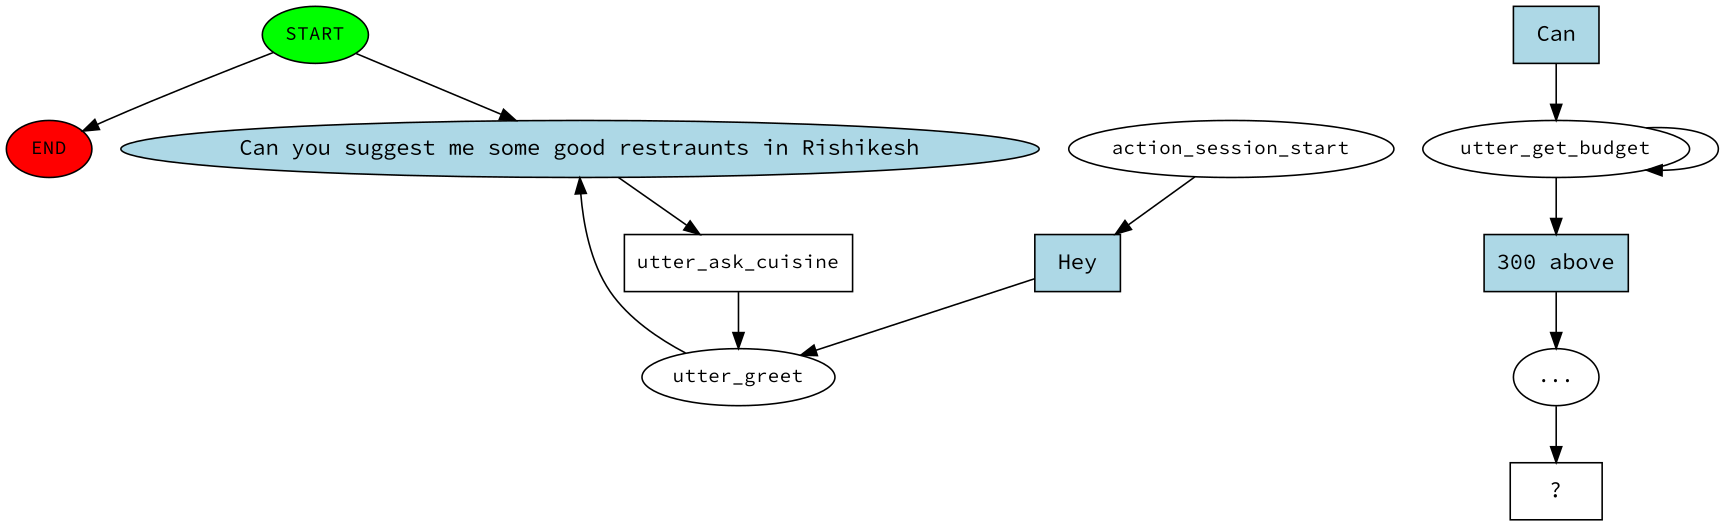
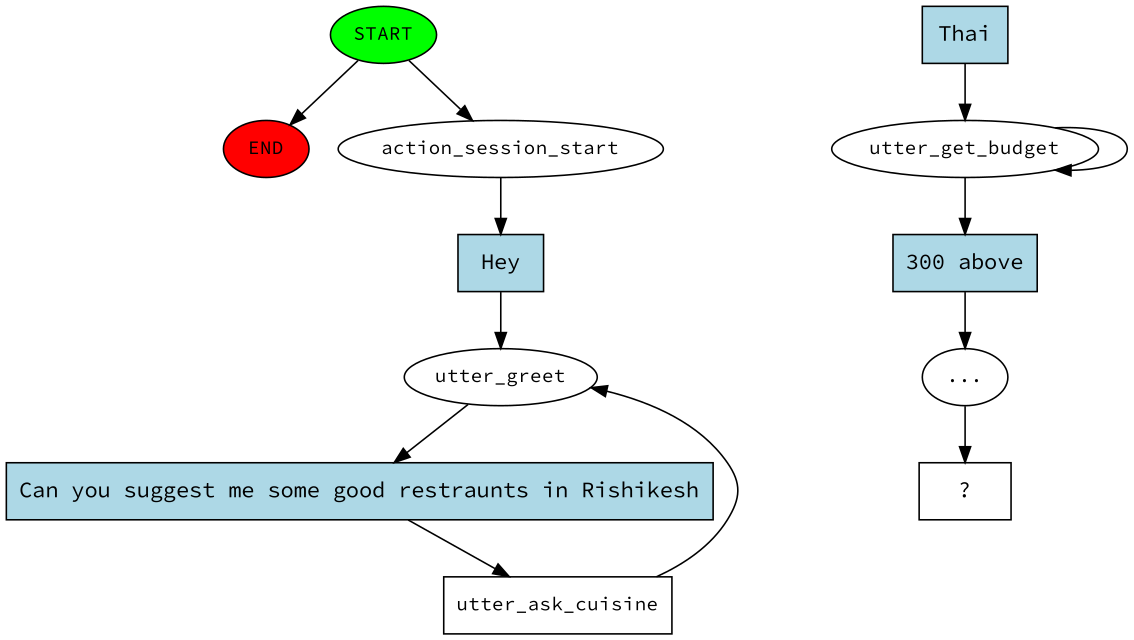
node "Can": label "Can" -> "Thai"
edge "START" -> "Can you suggest me some good restraunts in Rishikesh": now "START" -> "action_session_start"
node "Can you suggest me some good restraunts in Rishikesh": shape ellipse -> box
